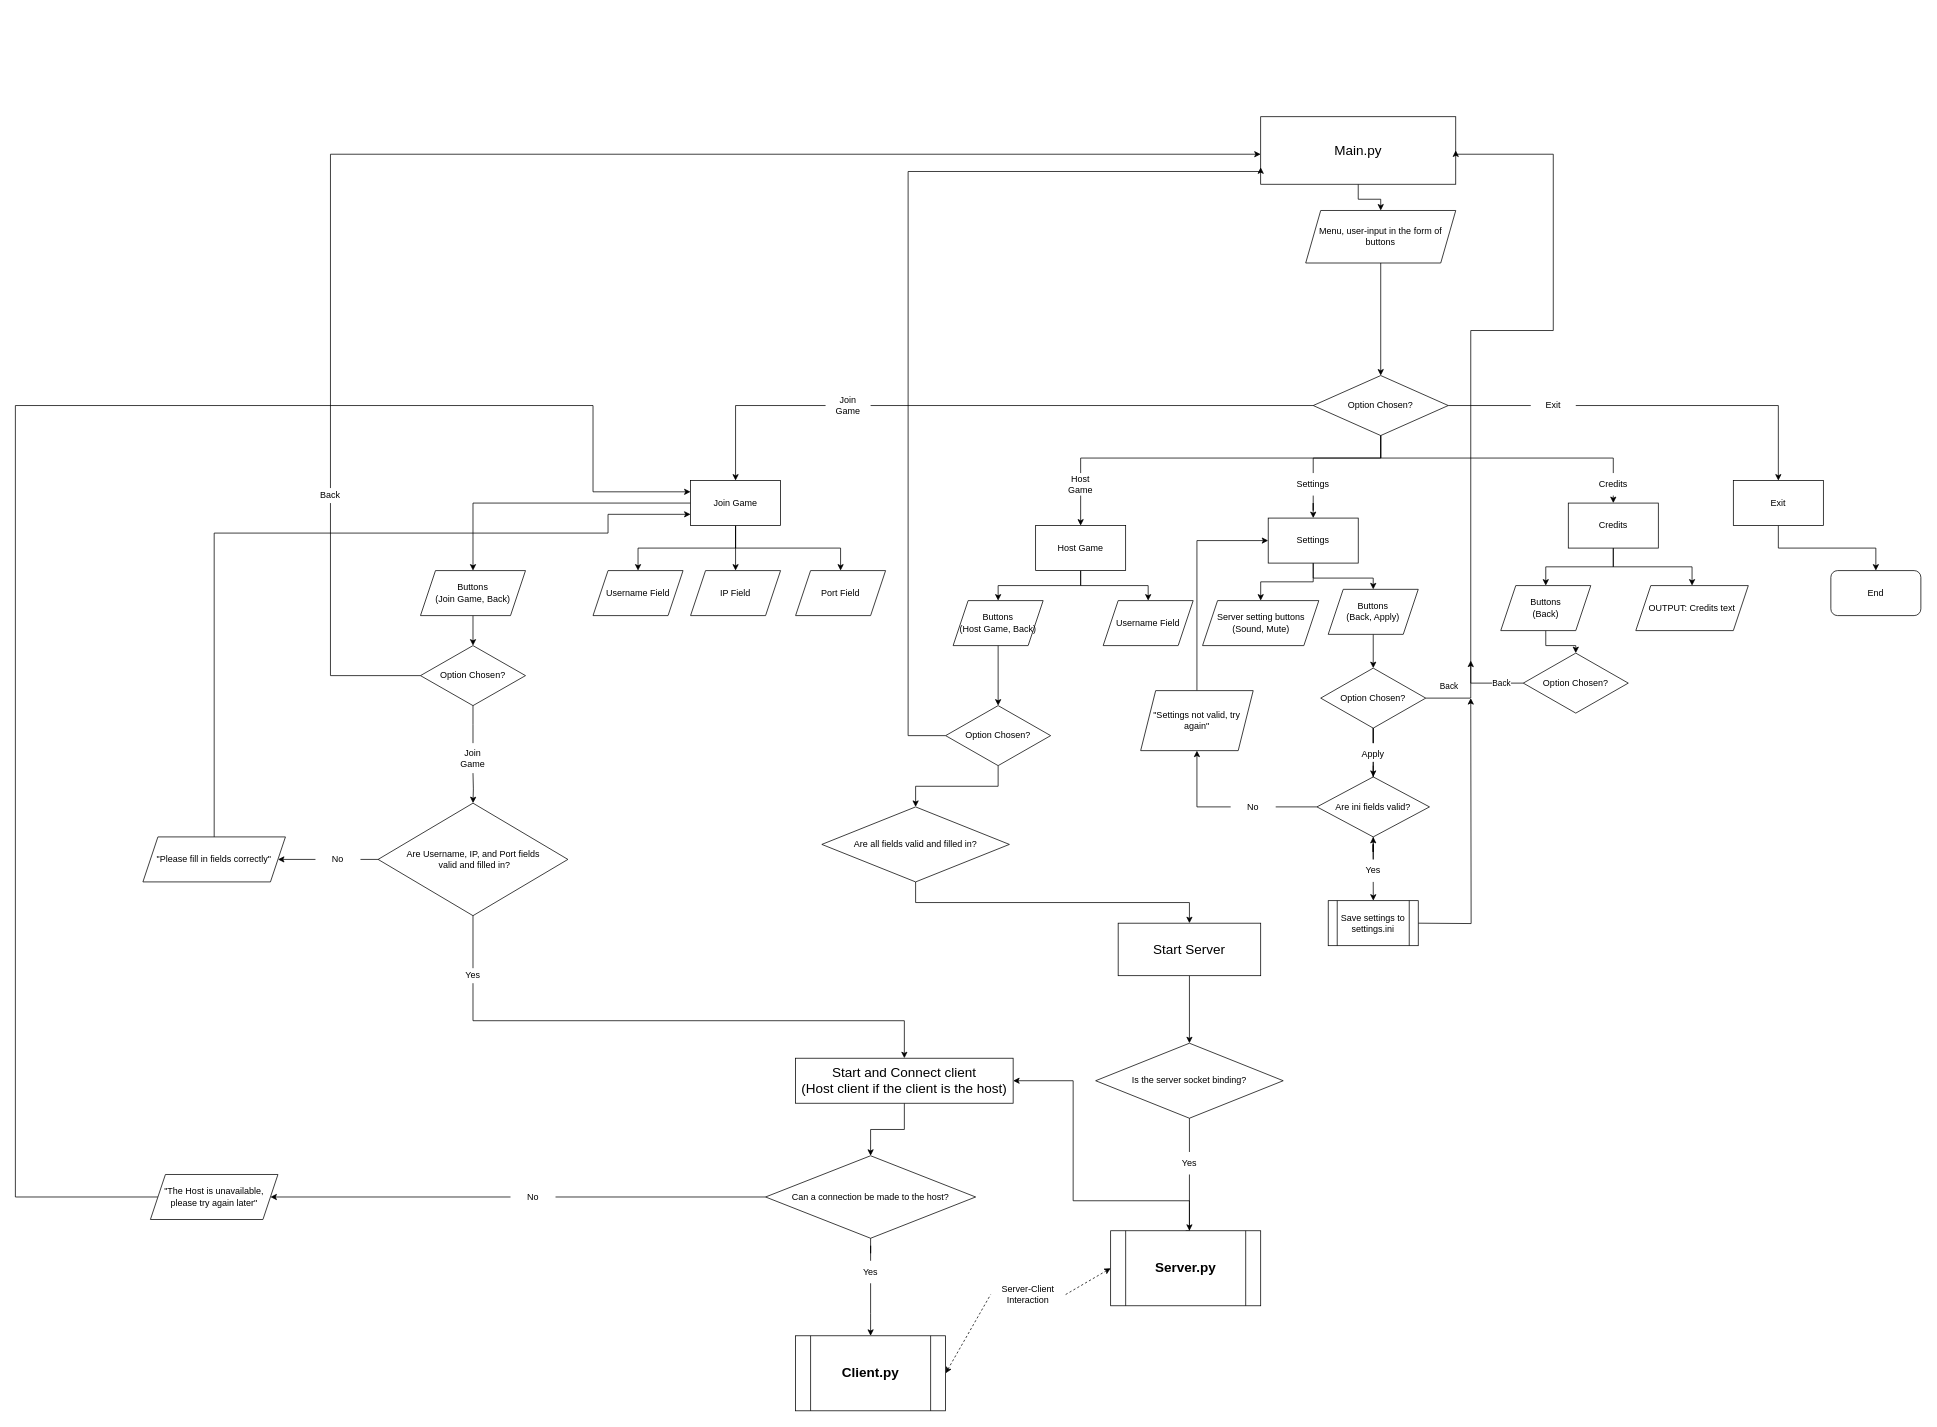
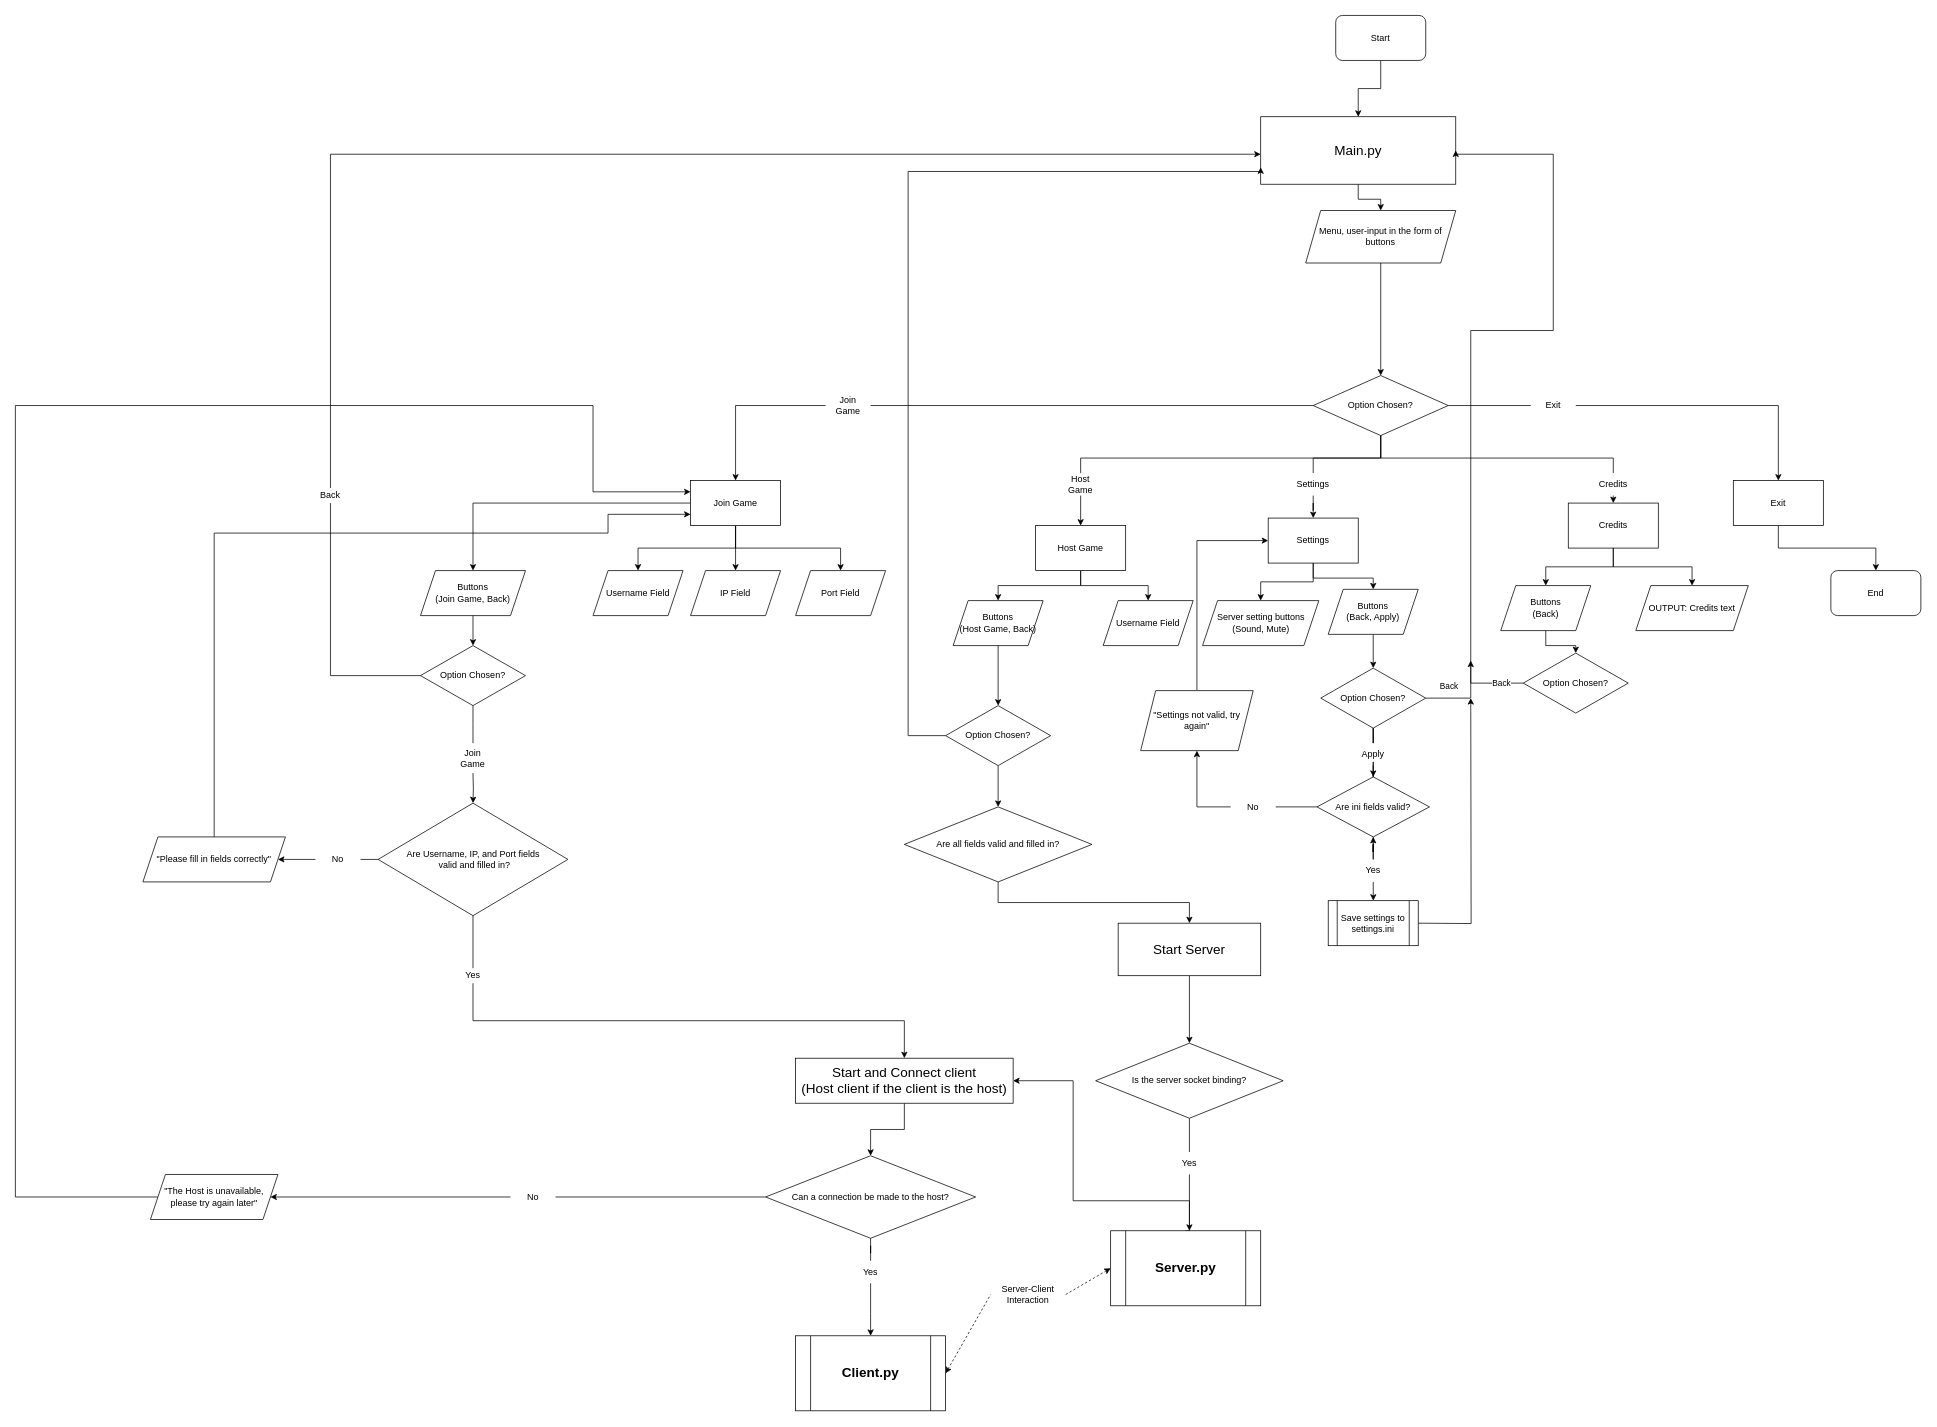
node "Start": added
edge "Start" -> "Main.py": added
node "Are all fields valid and filled in?": moved (915, 844) -> (998, 844)
